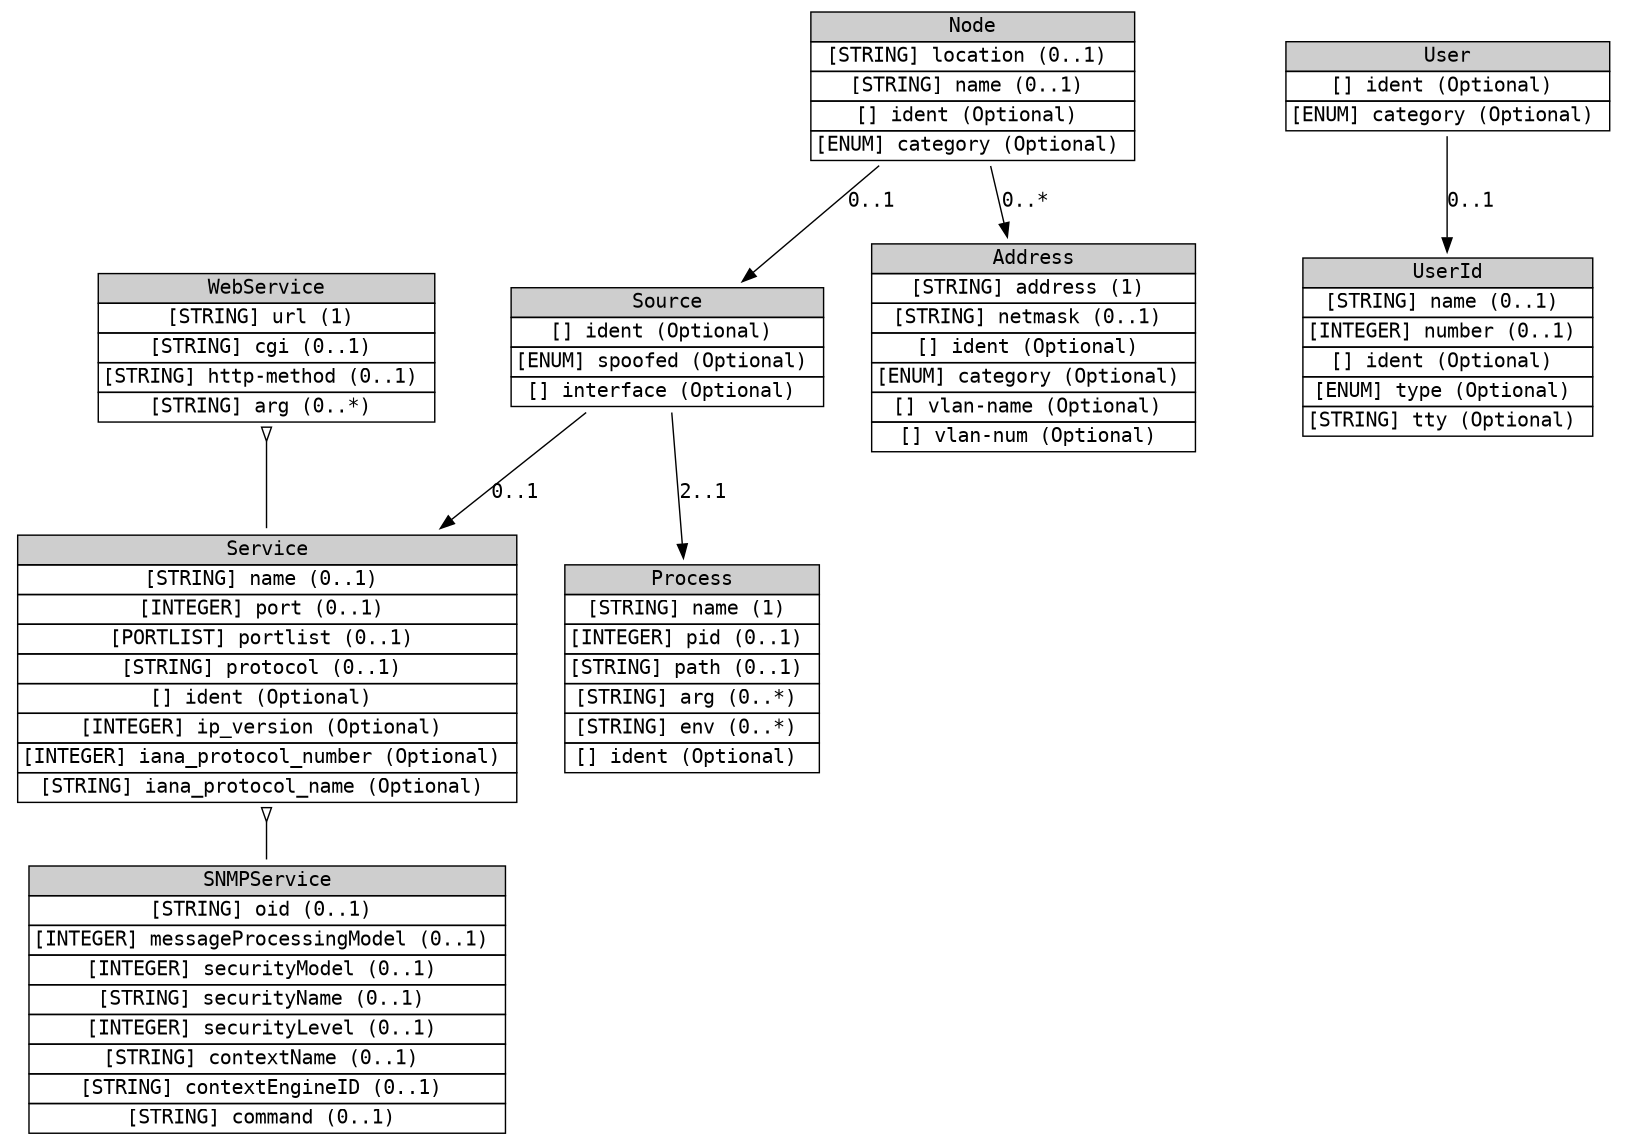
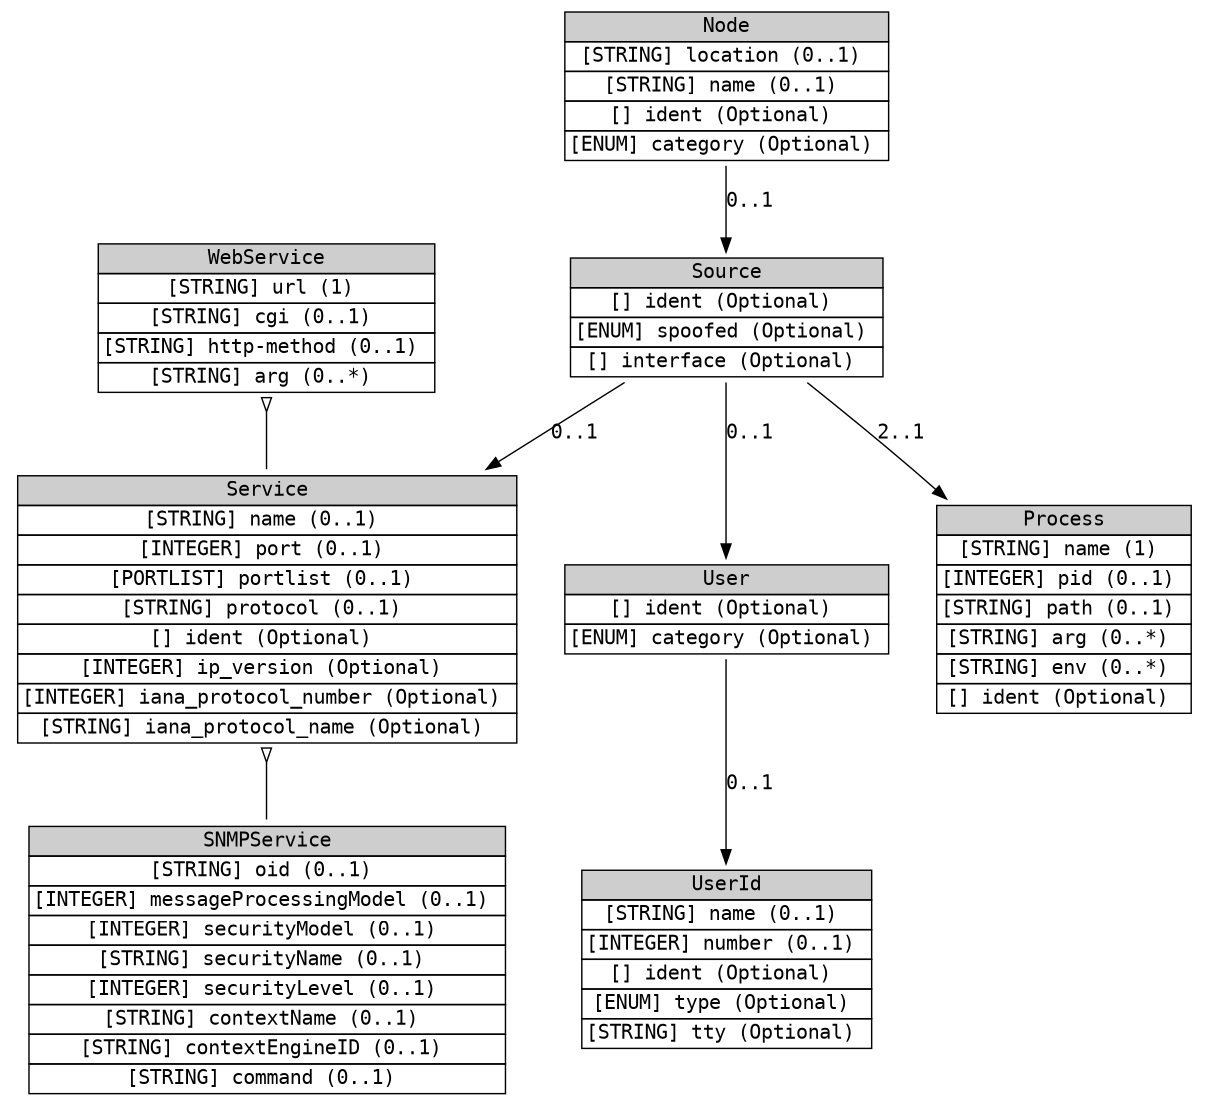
node "Address": removed
edge "Source" -> "User": added, label "0..1"
